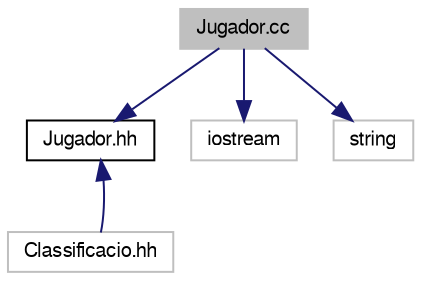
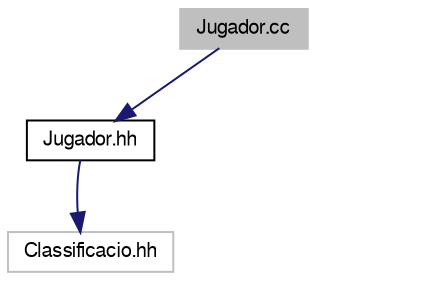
node "iostream": removed
node "string": removed
edge "Classificacio.hh" -> "Jugador.hh": reversed
